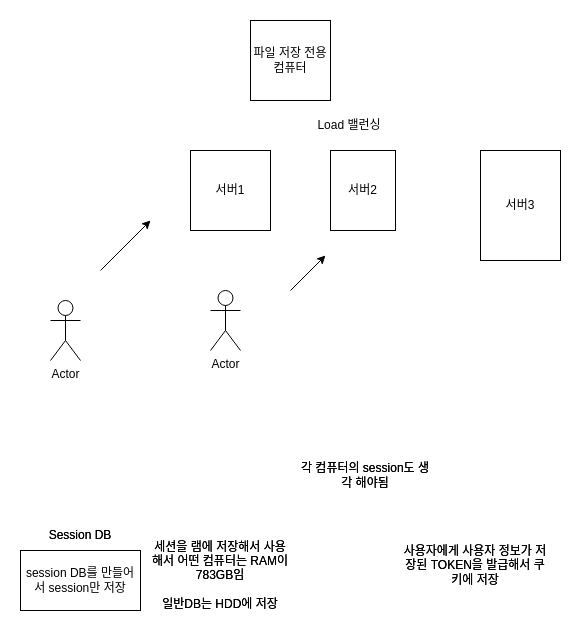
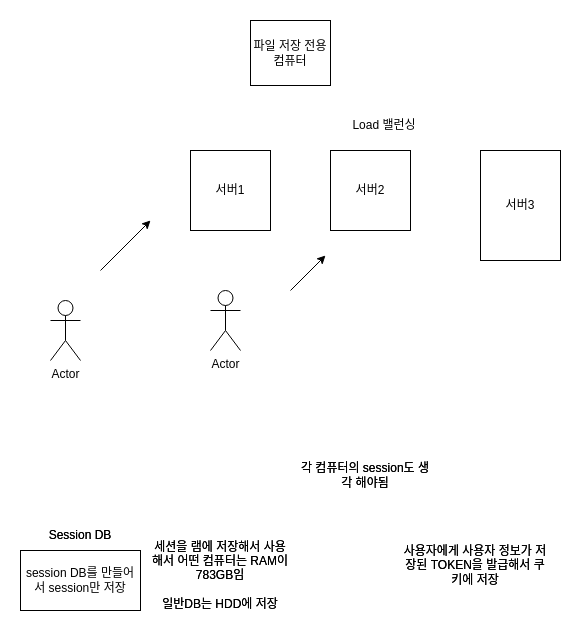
node "파일 저장 전용 컴퓨터": size 80x80 -> 80x65
node "Load 밸런싱": moved (350, 126) -> (385, 126)
node "서버2": size 65x80 -> 80x80
